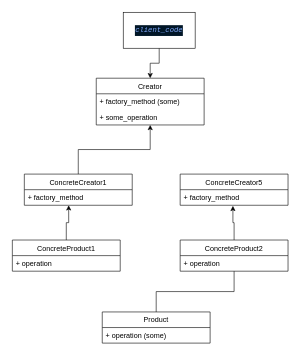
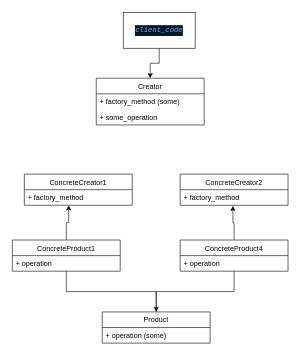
edge "ConcreteCreator1" -> "+ some_operation": removed
node "ConcreteCreator5": label "ConcreteCreator5" -> "ConcreteCreator2"
node "ConcreteProduct2": label "ConcreteProduct2" -> "ConcreteProduct4"
edge "ConcreteProduct1" -> "Product": added
